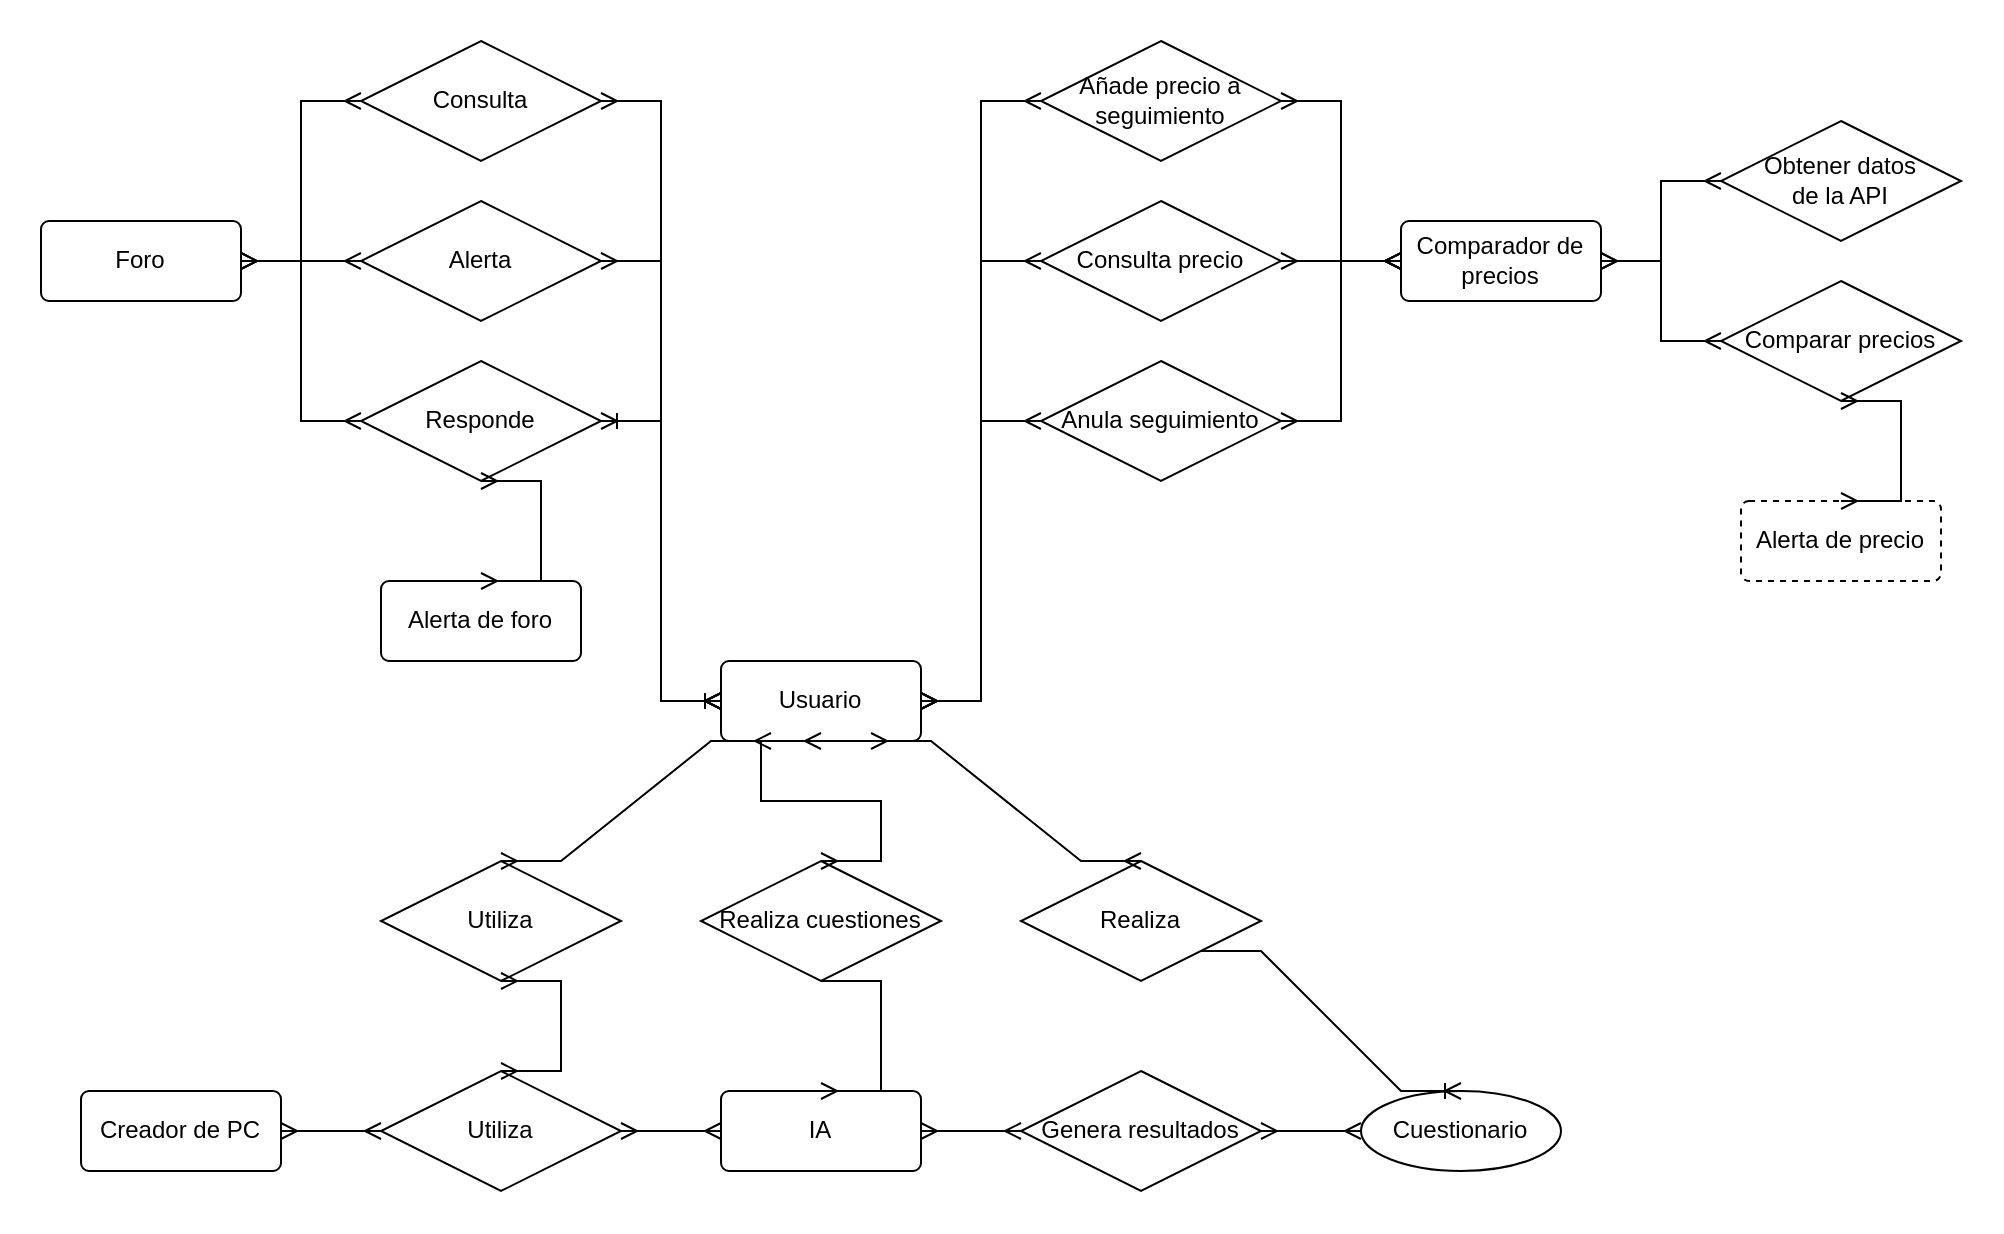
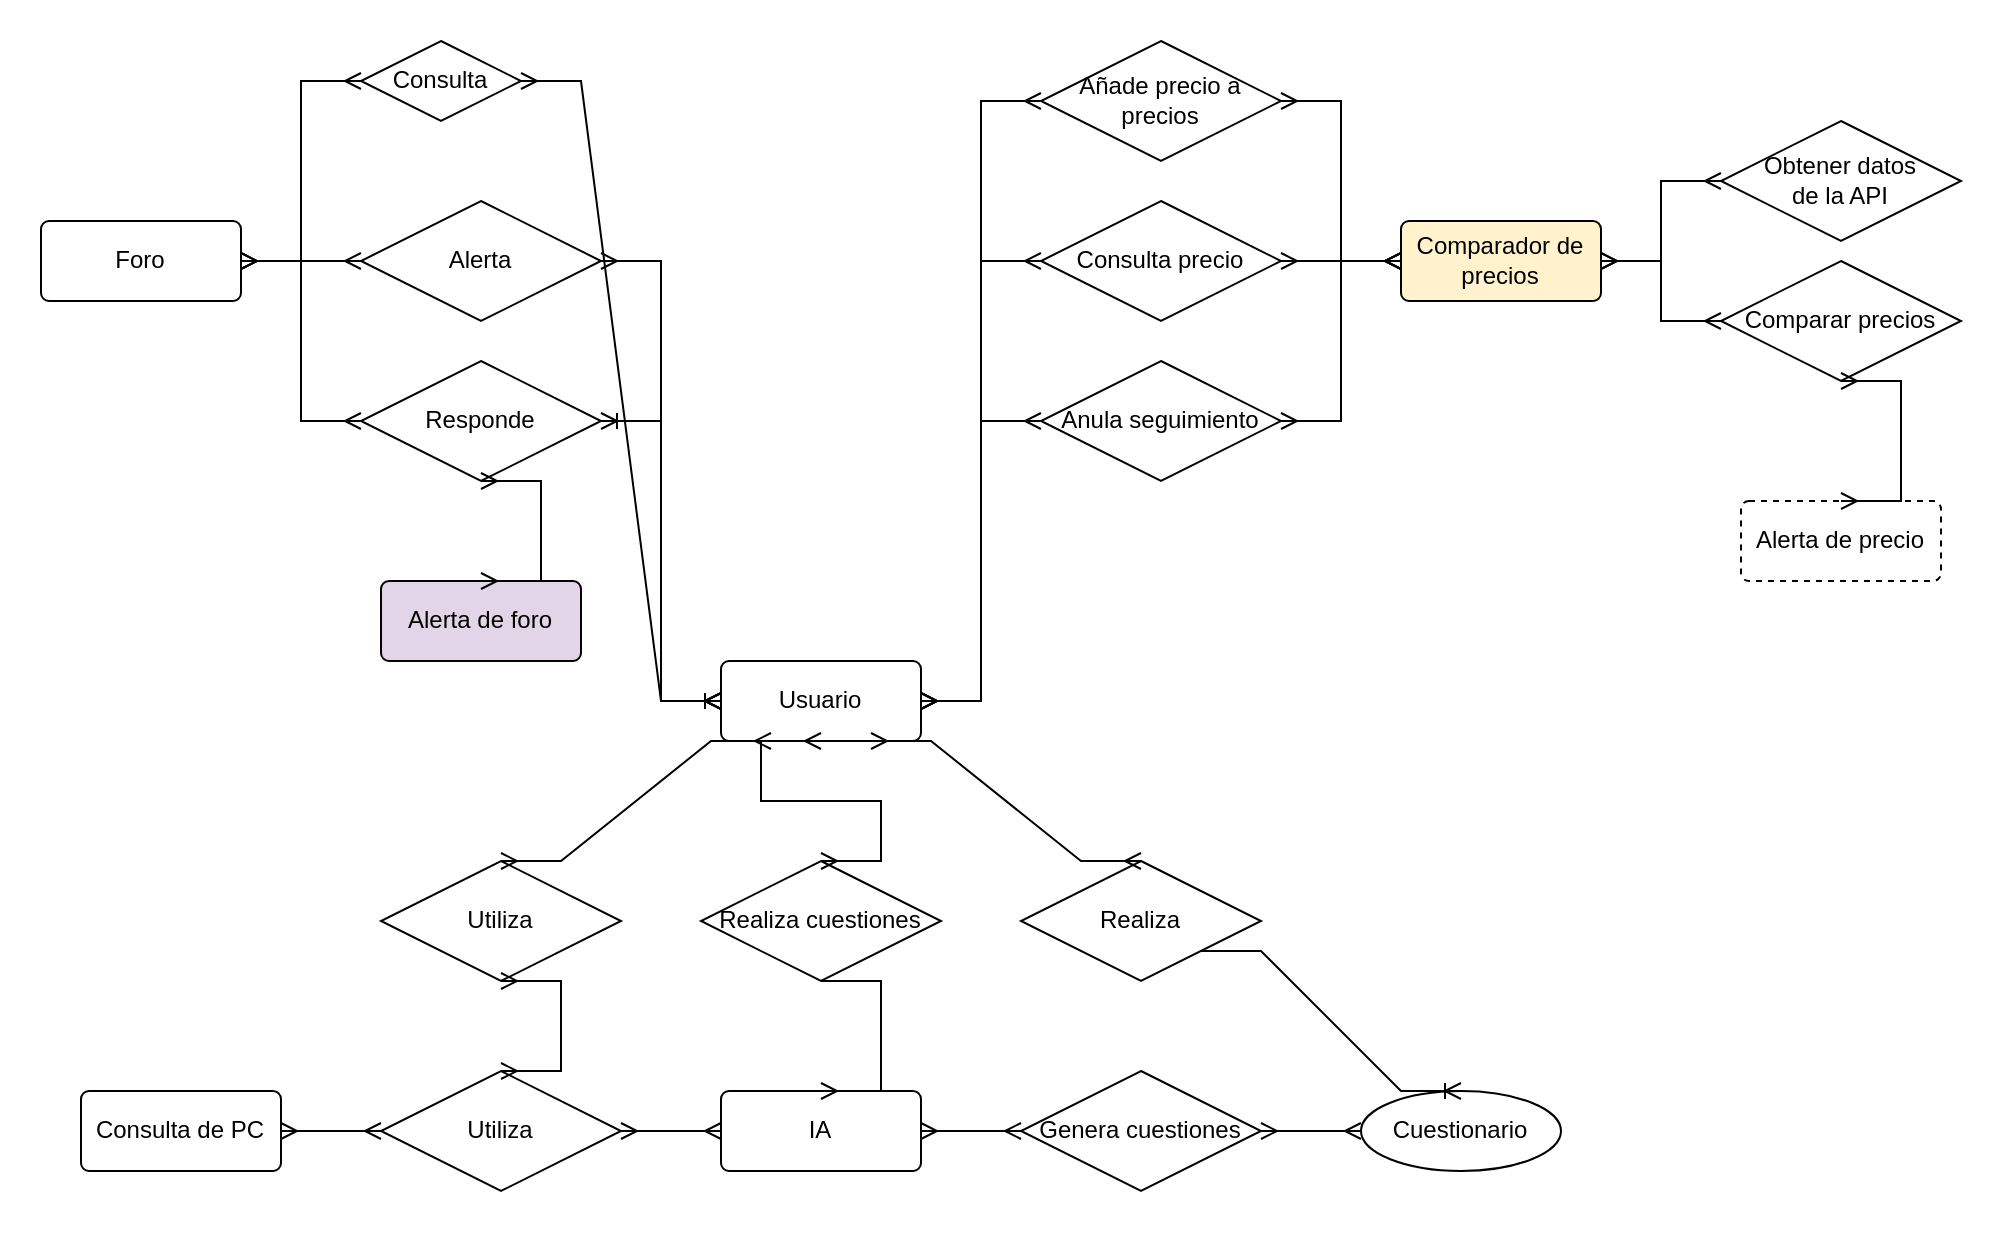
node "Consulta": size 240x120 -> 160x80
node "Añade precio a seguimiento": label "Añade precio a seguimiento" -> "Añade precio a precios"
node "Comparador de precios": fillcolor #ffffff -> #fff2cc
node "Comparar precios": moved (1841, 341) -> (1841, 321)
node "Alerta de foro": fillcolor #ffffff -> #e1d5e7
node "Creador de PC": label "Creador de PC" -> "Consulta de PC"
node "Genera resultados": label "Genera resultados" -> "Genera cuestiones"
